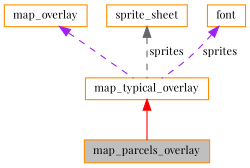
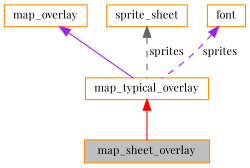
edge "map_typical_overlay" -> "map_overlay": style dashed -> solid
node "map_parcels_overlay": label "map_parcels_overlay" -> "map_sheet_overlay"
